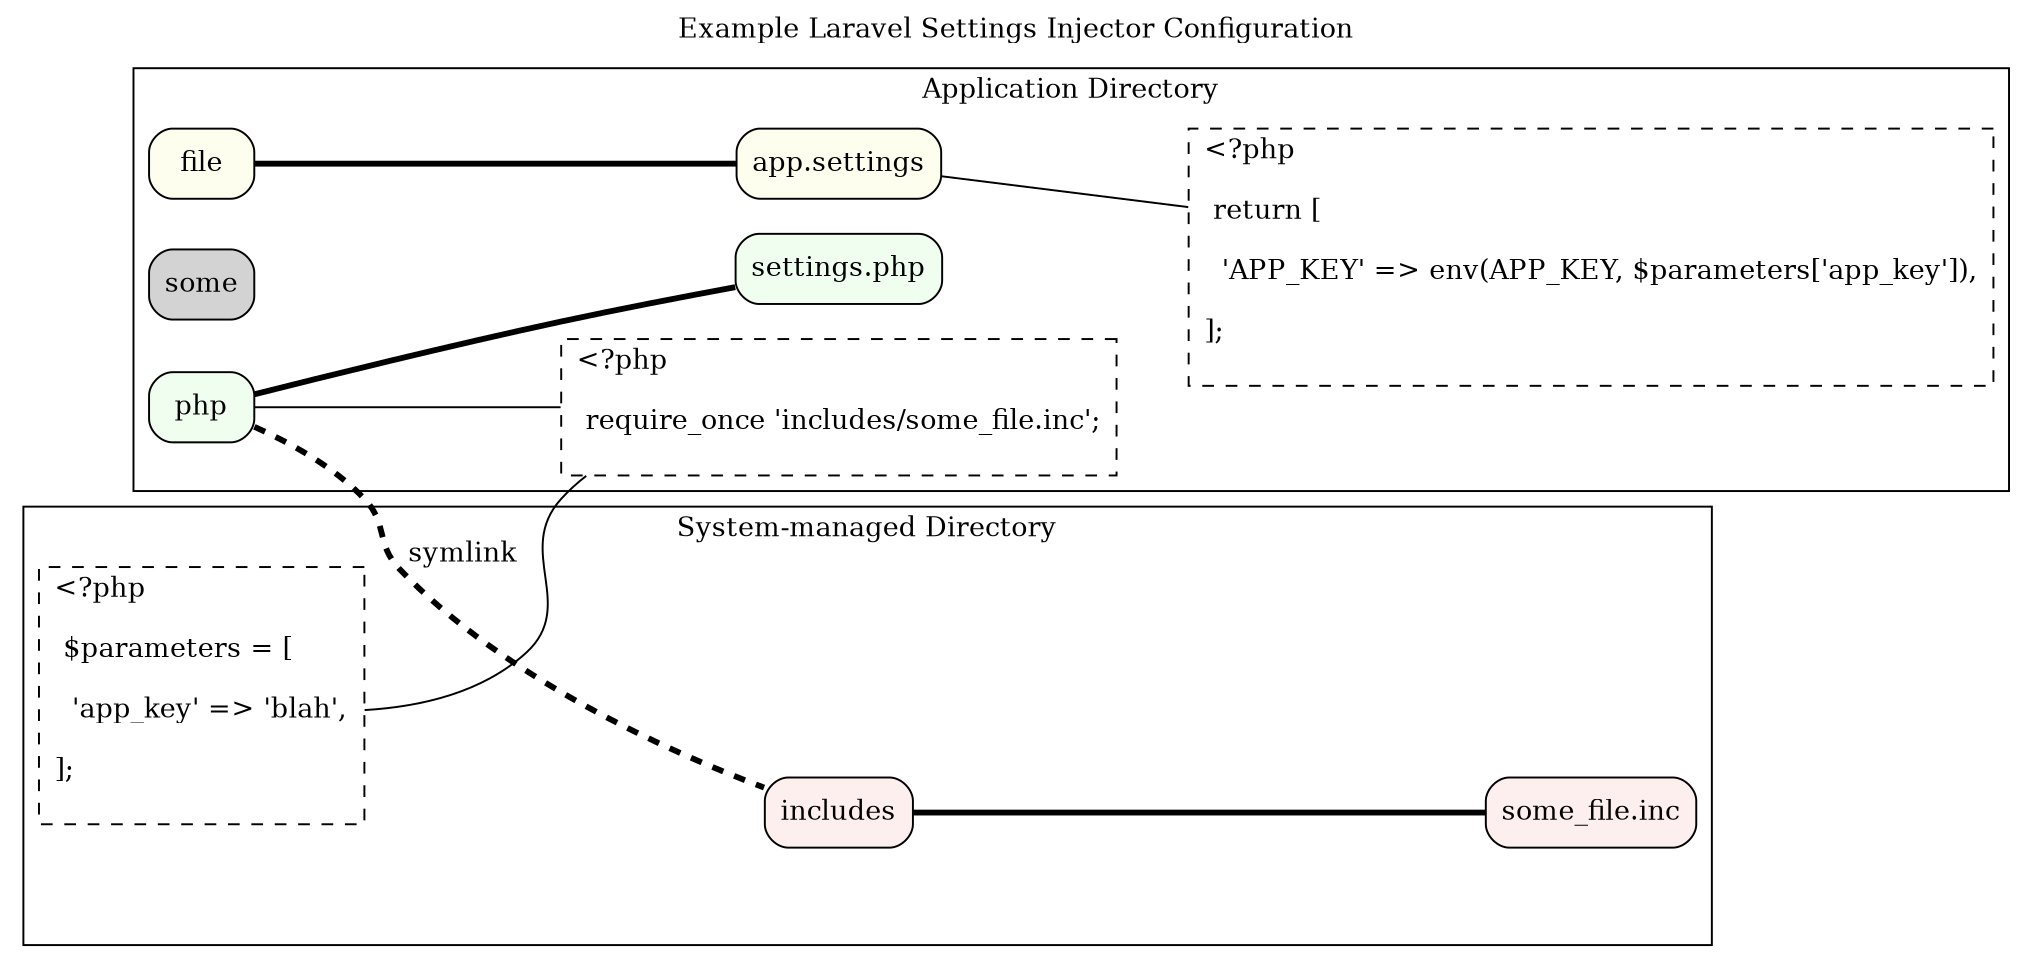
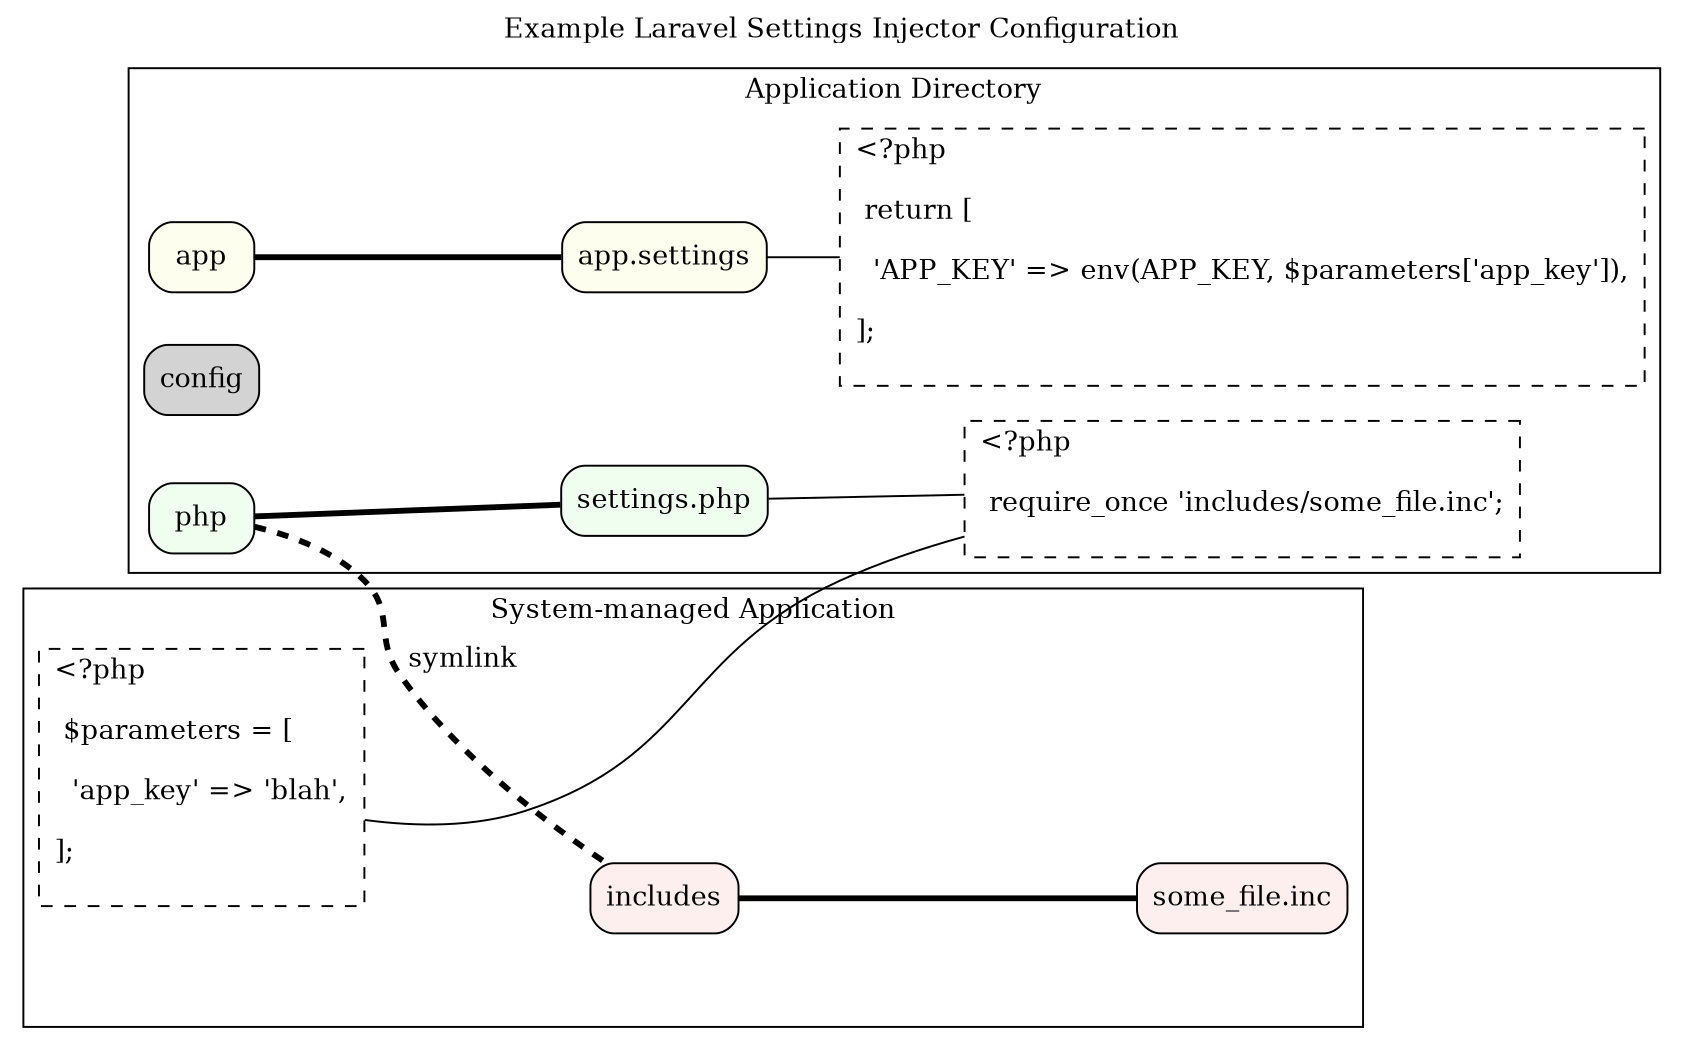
node "file": label "file" -> "app"
node "some": label "some" -> "config"
edge "php" -- "<?php require_once 'includes/some_file.inc';": now "settings.php" -- "<?php require_once 'includes/some_file.inc';"
cluster "System-managed Directory": label "System-managed Directory" -> "System-managed Application"
